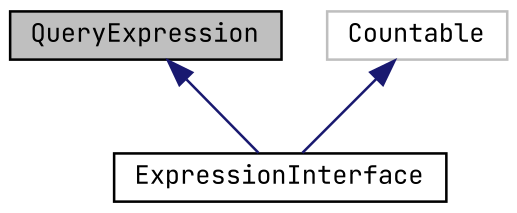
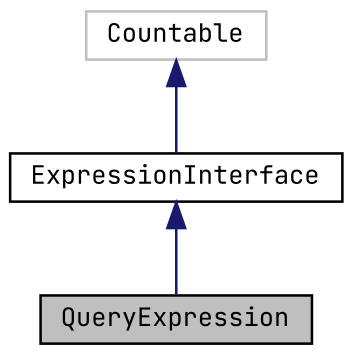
edge "ExpressionInterface" -> "QueryExpression": reversed
